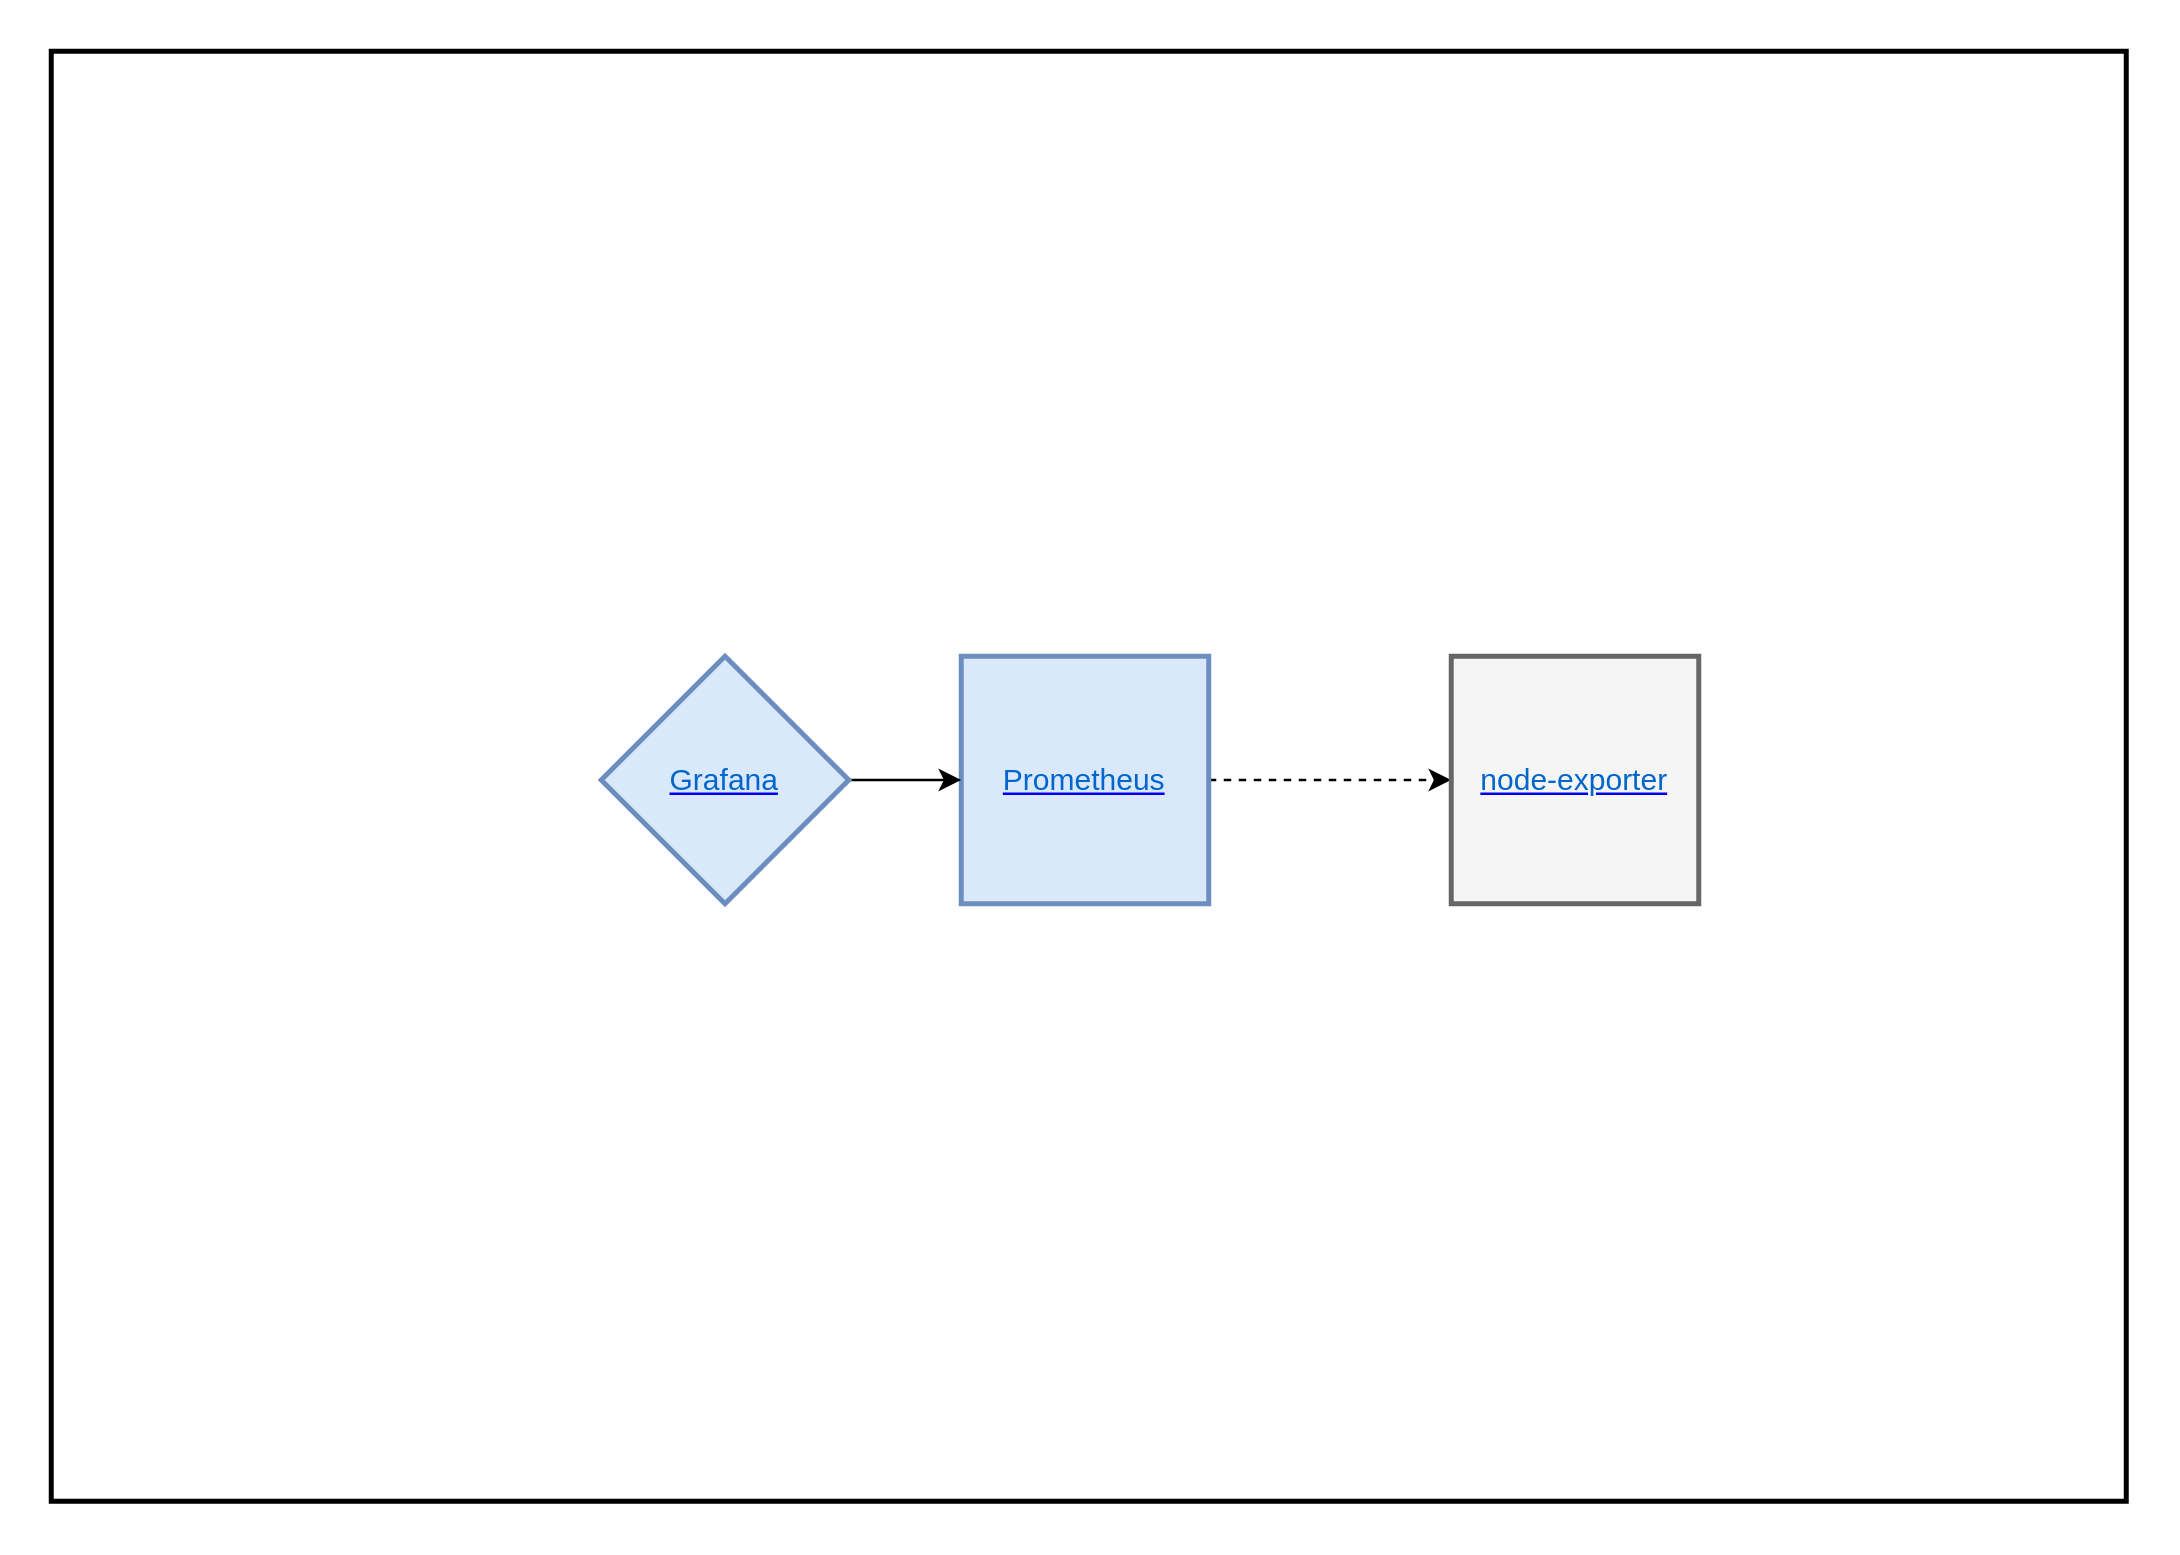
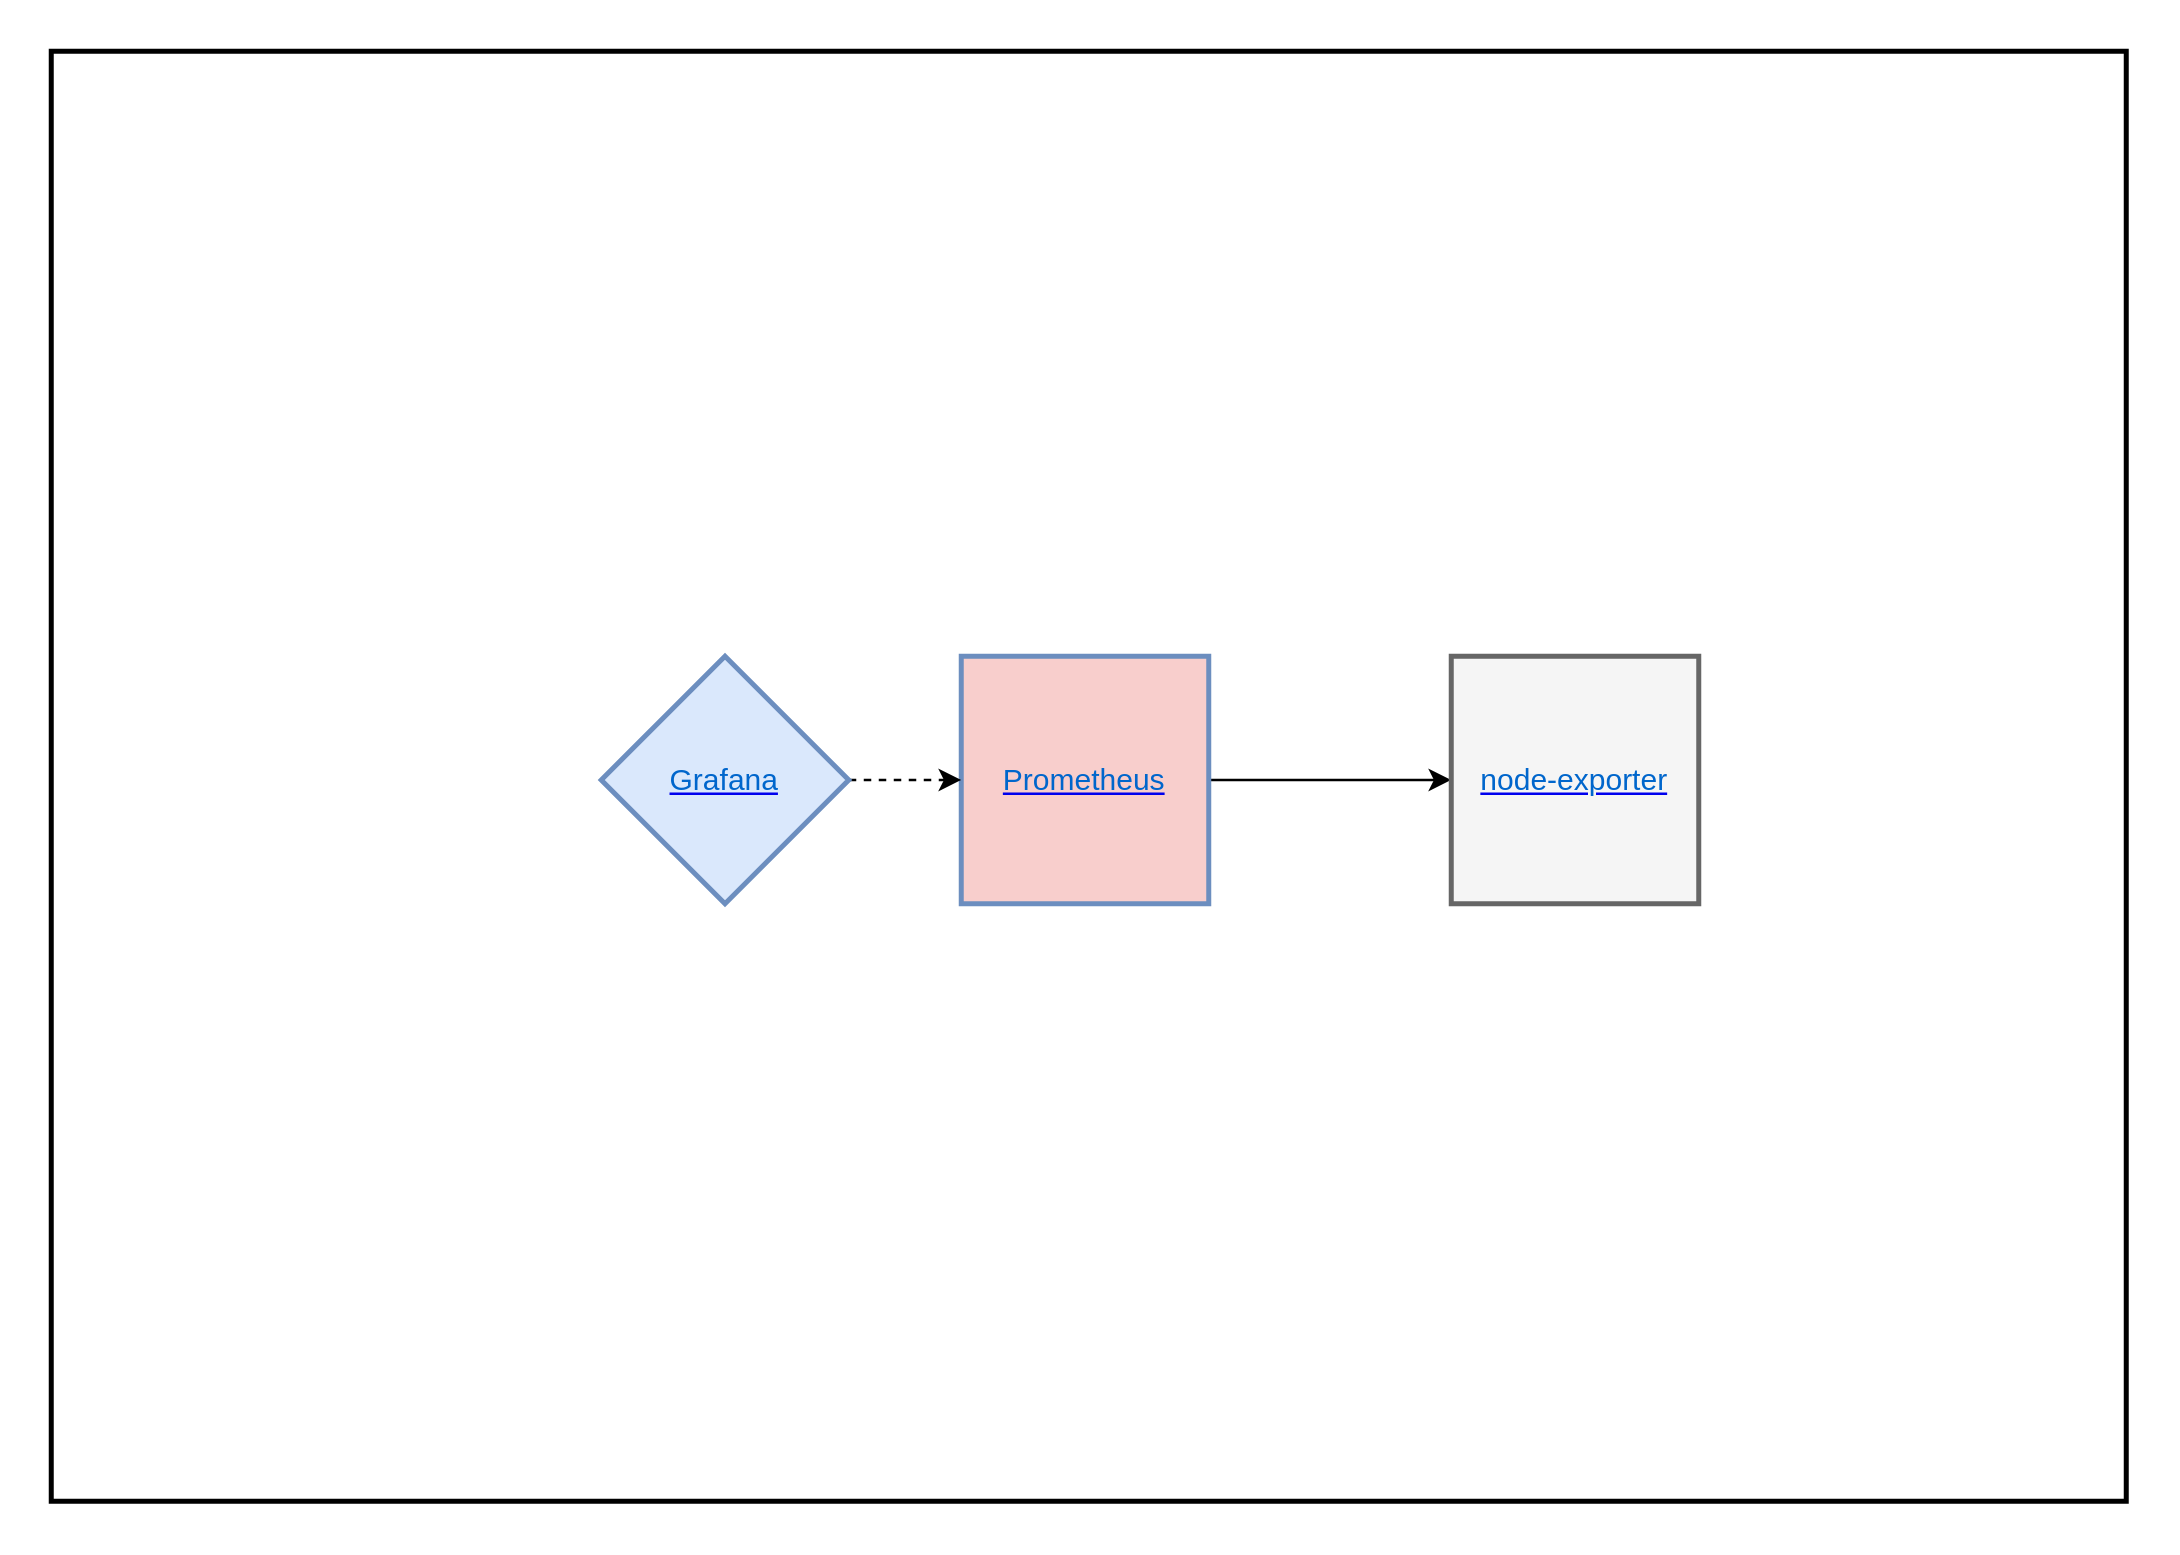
edge "Grafana" -> "Prometheus": style solid -> dashed
node "Prometheus": fillcolor #dae8fc -> #f8cecc
edge "Prometheus" -> "node-exporter": style dashed -> solid
